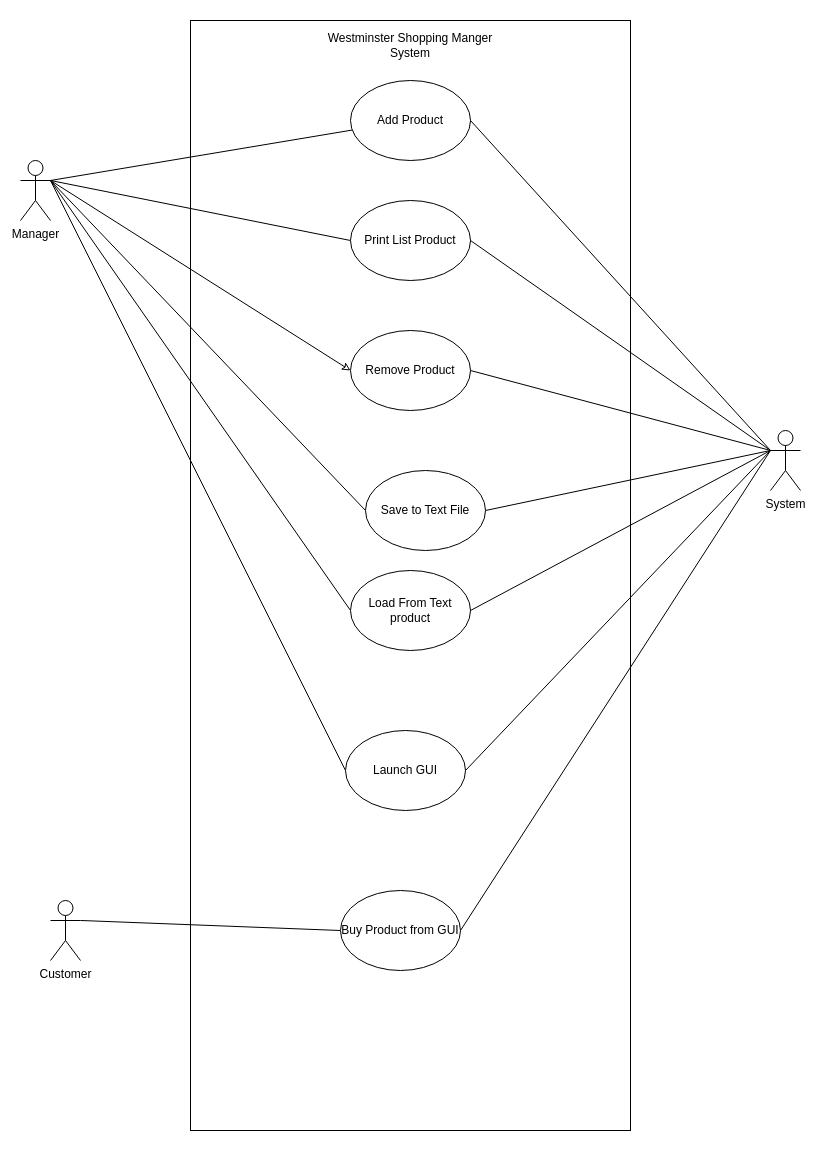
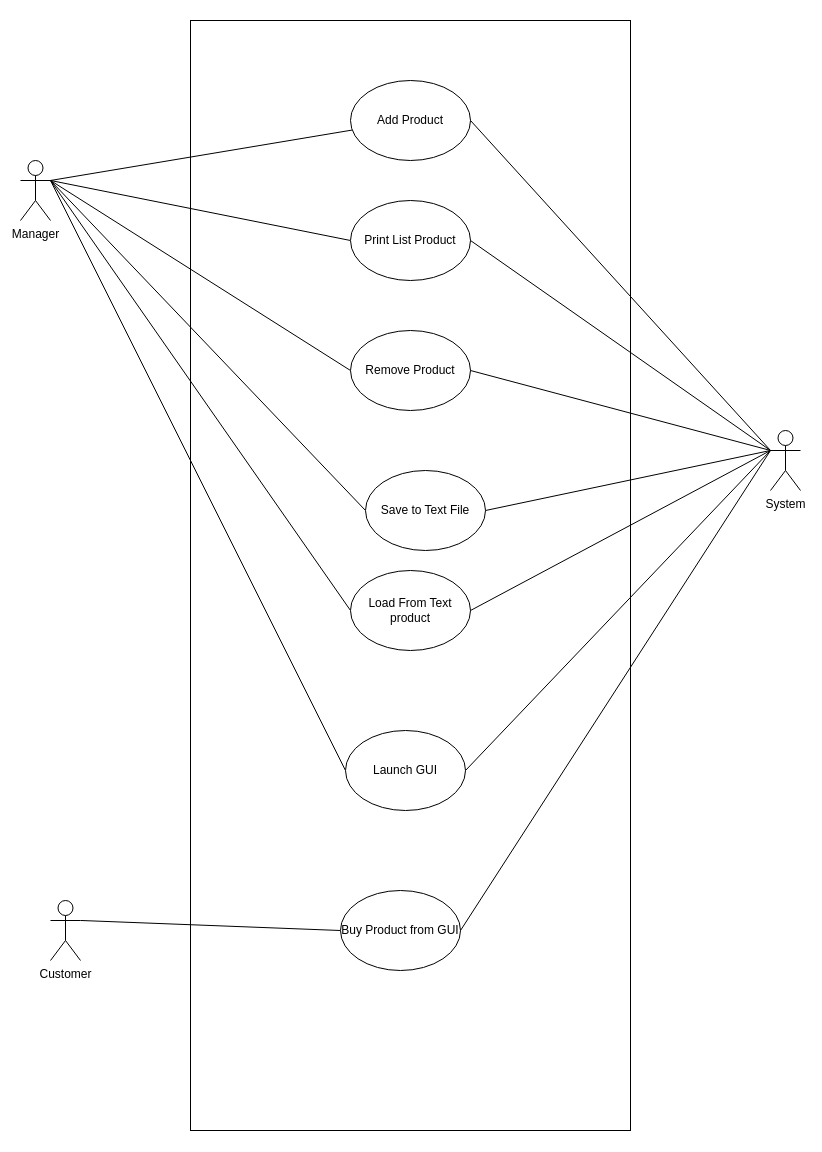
node "Westminster Shopping Manger System": removed
edge "Manager" -> "Remove Product": arrowhead classic -> none
